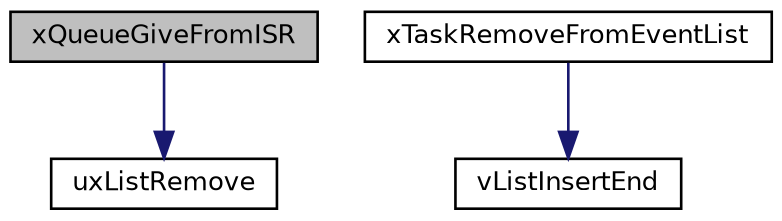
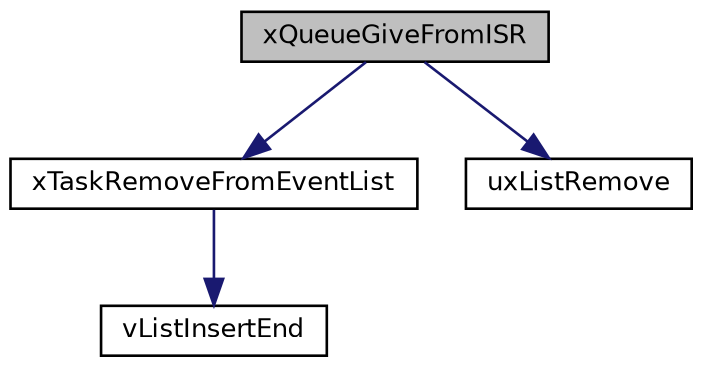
edge "xQueueGiveFromISR" -> "xTaskRemoveFromEventList": added
